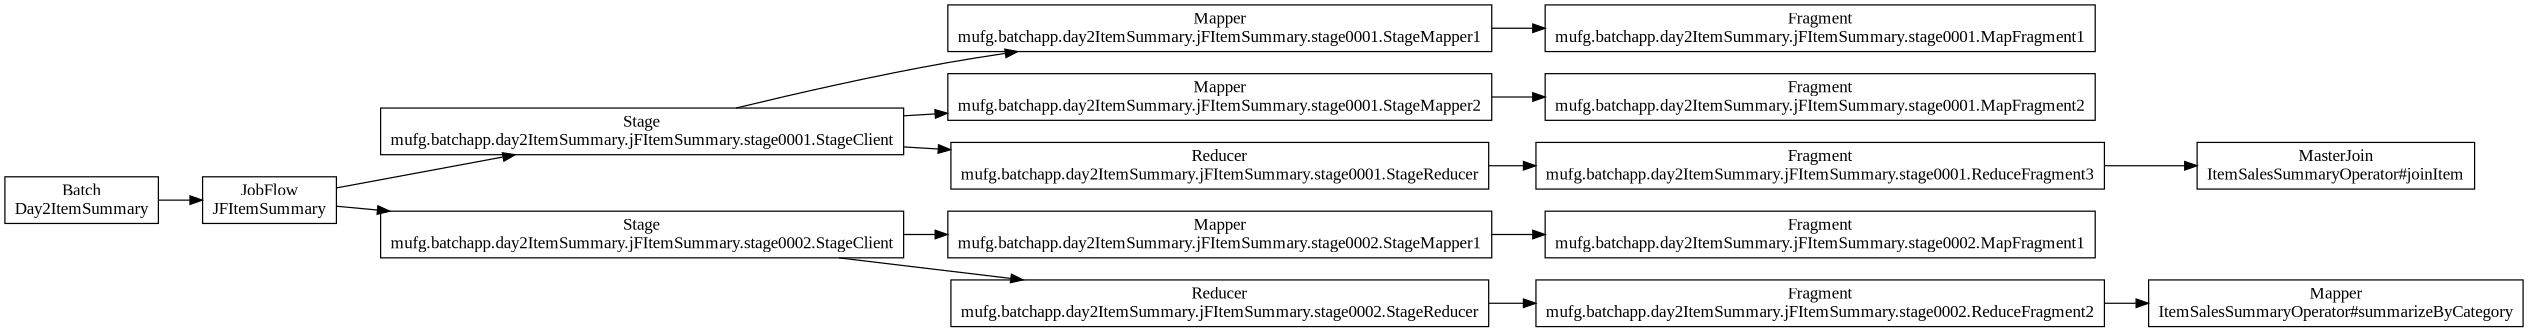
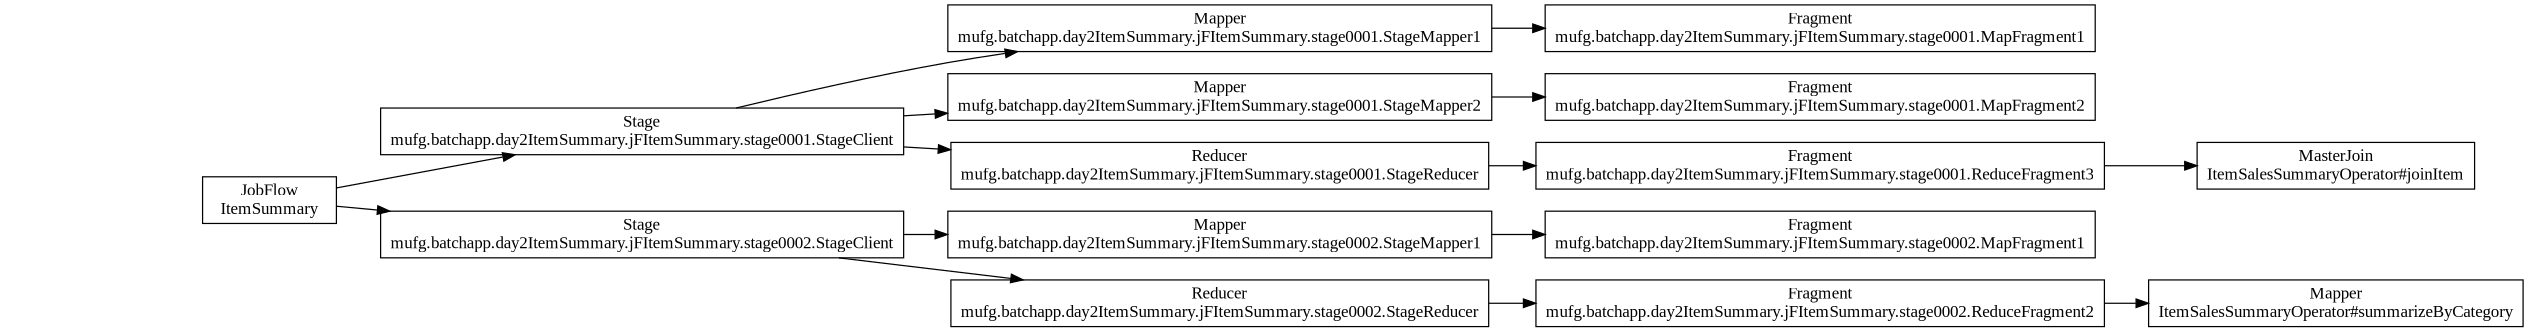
node "Batch Day2ItemSummary": removed
node "JobFlow JFItemSummary": label "JobFlow JFItemSummary" -> "JobFlow ItemSummary"
